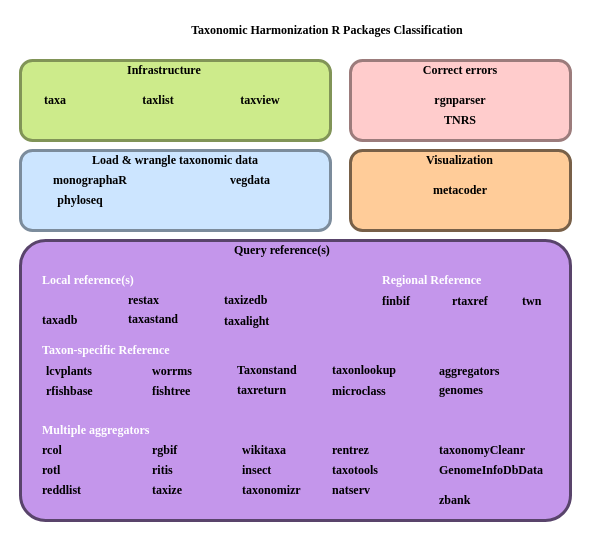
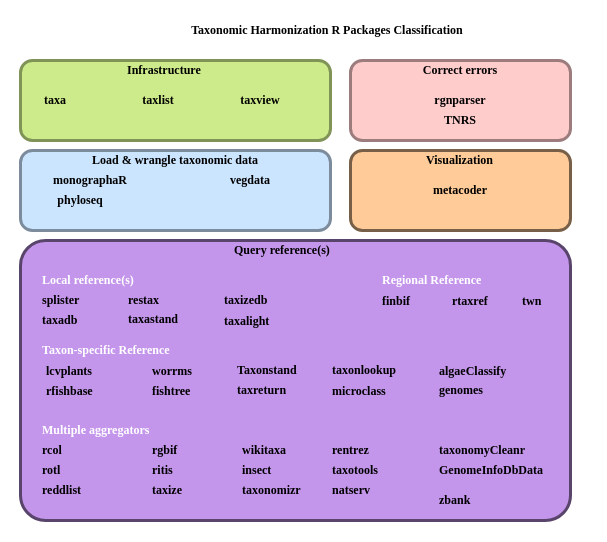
node "splister": added
node "aggregators": label "aggregators" -> "algaeClassify"
